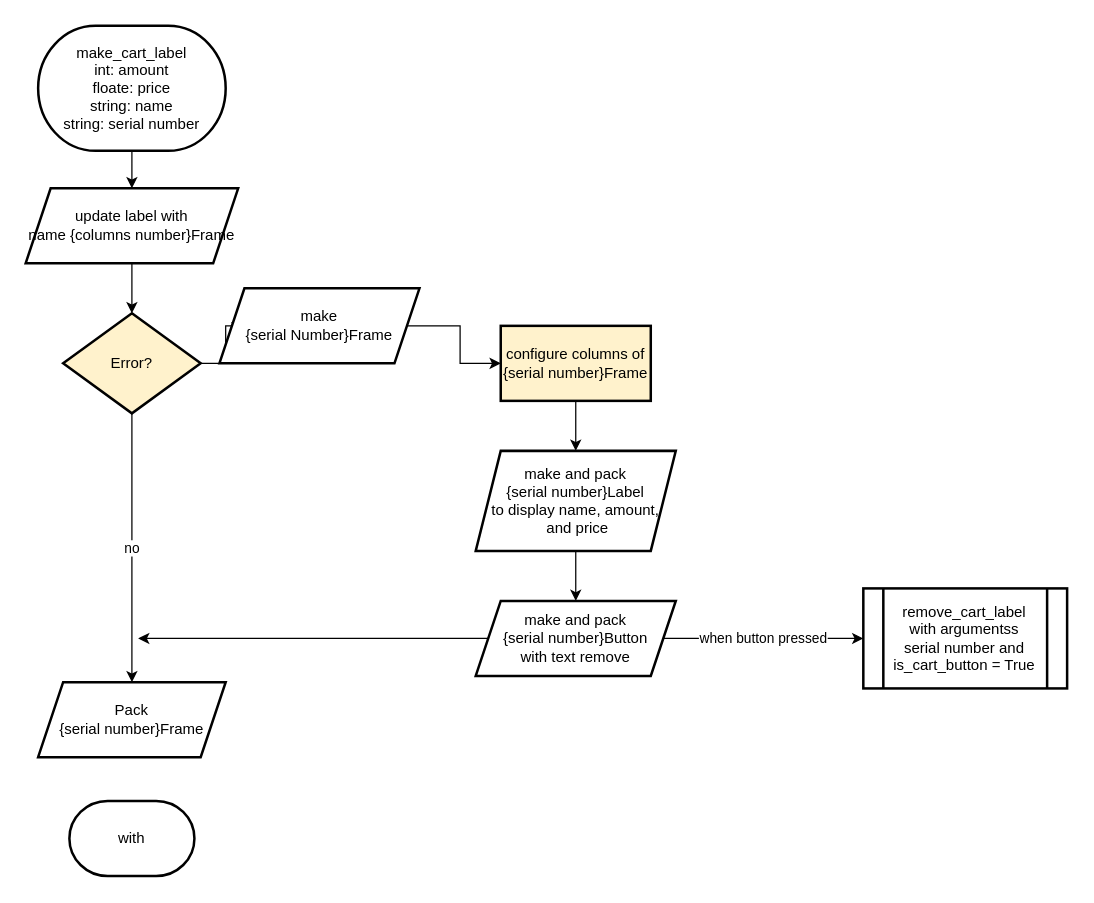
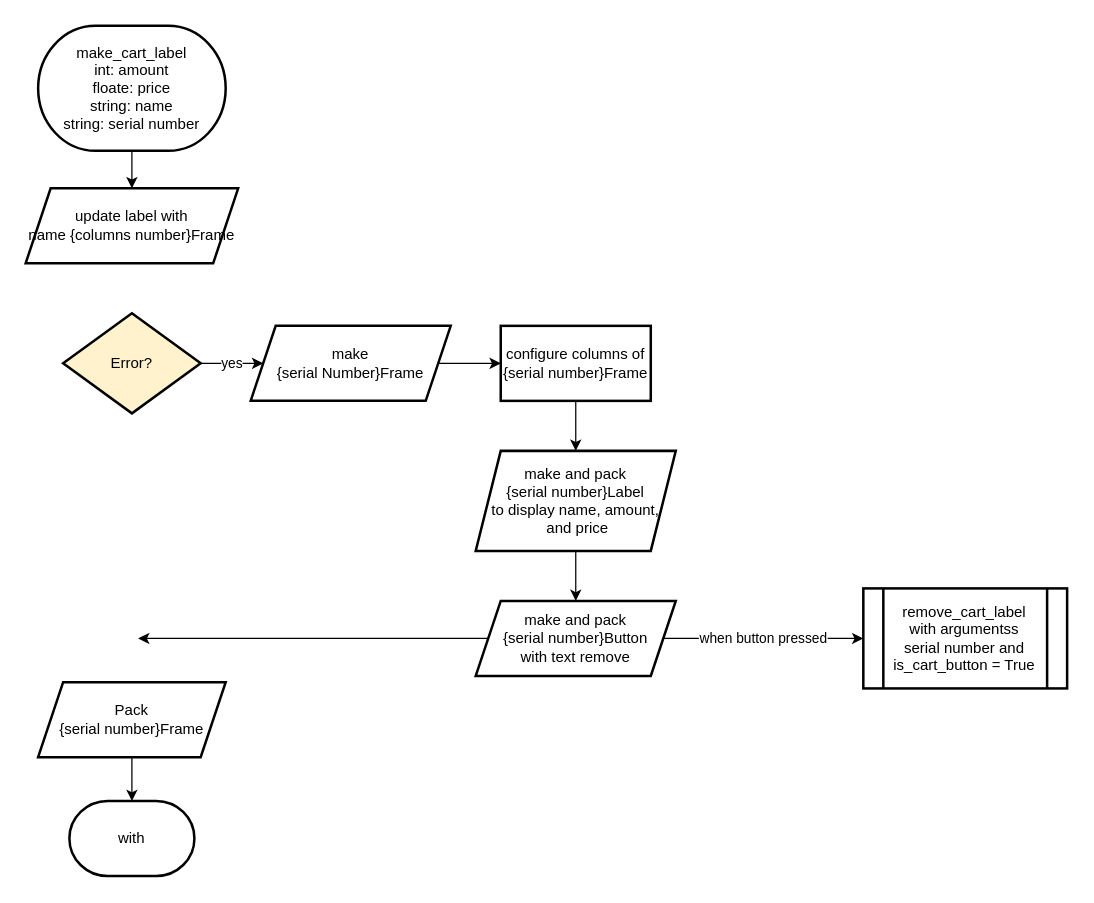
edge "update label with name {columns number}Frame" -> "Error?": removed
node "make {serial Number}Frame": moved (319, 326) -> (351, 363)
node "configure columns of {serial number}Frame": fillcolor #fff2cc -> #ffffff
edge "Error?" -> "Pack {serial number}Frame": removed, label "no"
edge "Pack {serial number}Frame" -> "with": added
